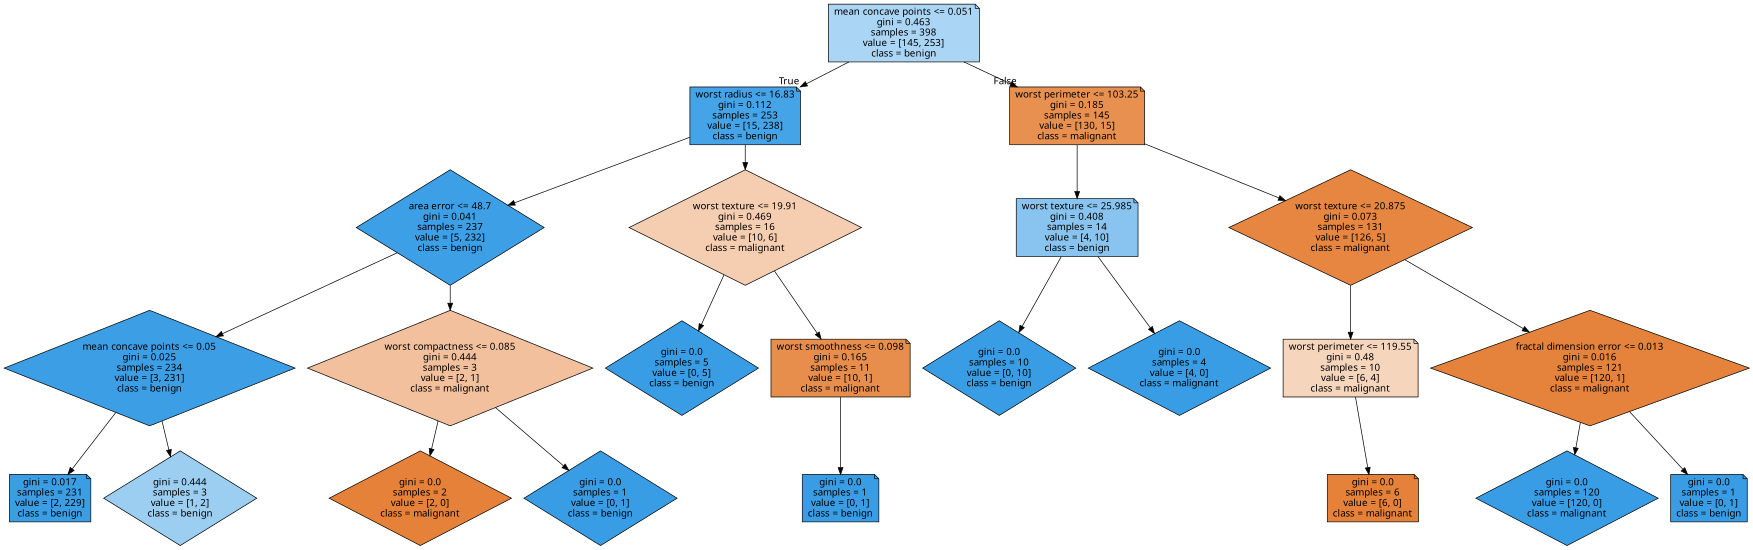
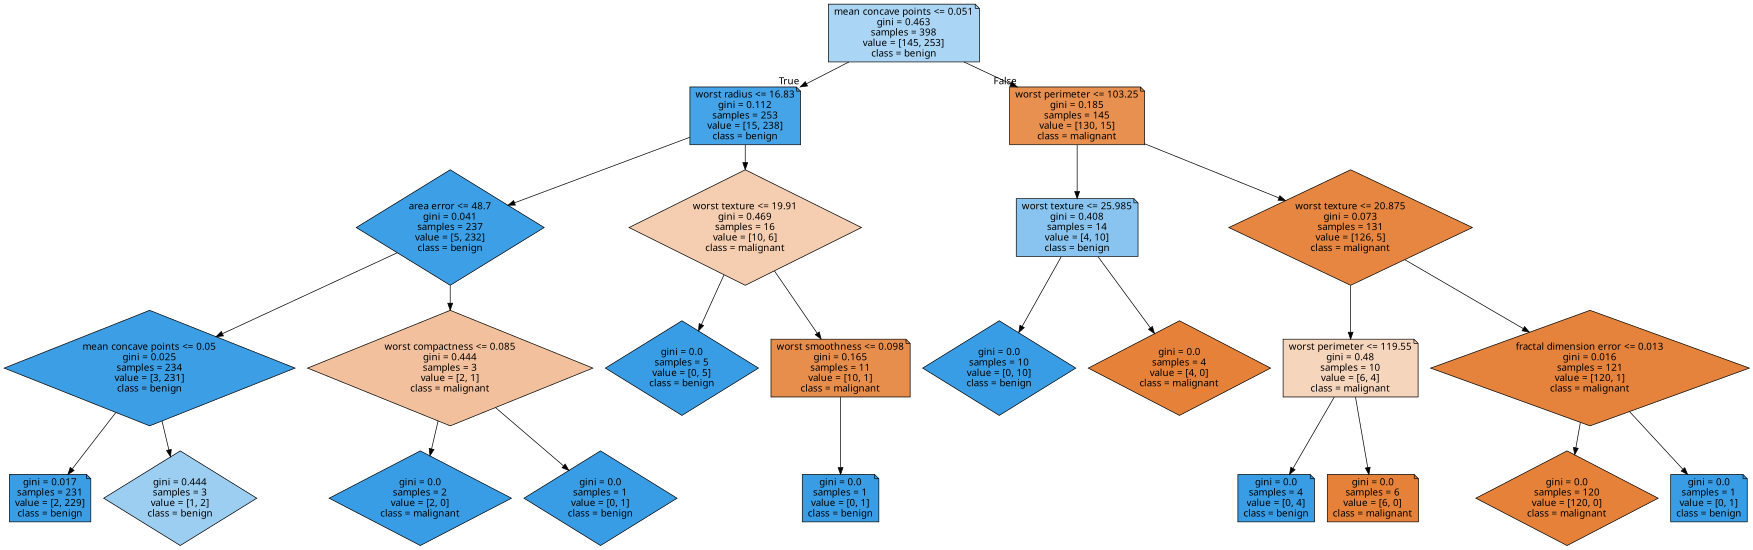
node "gini = 0.0 samples = 4 value = [4, 0] class = malignant": fillcolor #399de5 -> #e58139
node "gini = 0.0 samples = 2 value = [2, 0] class = malignant": fillcolor #e58139 -> #399de5
node "gini = 0.0 samples = 4 value = [0, 4] class = benign": added
node "gini = 0.0 samples = 120 value = [120, 0] class = malignant": fillcolor #399de5 -> #e58139
